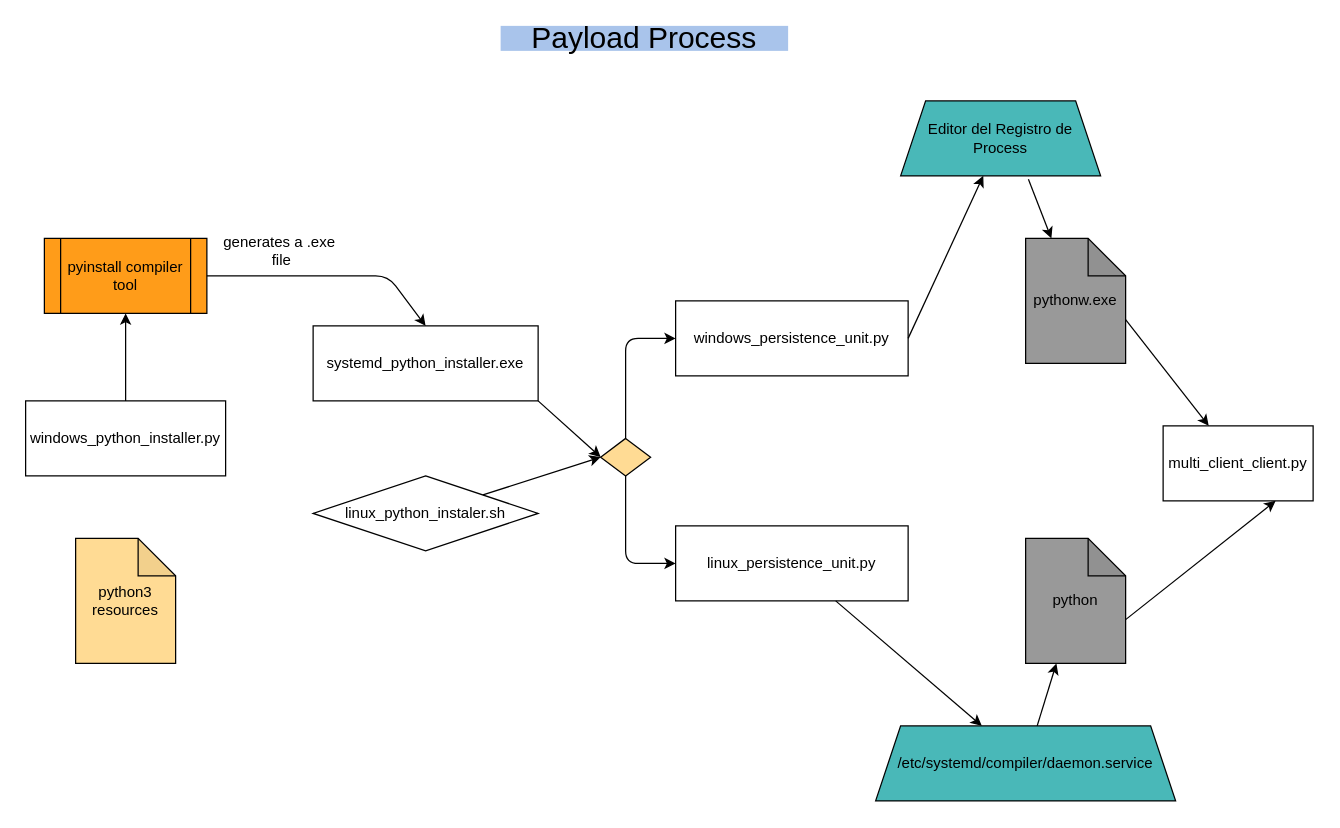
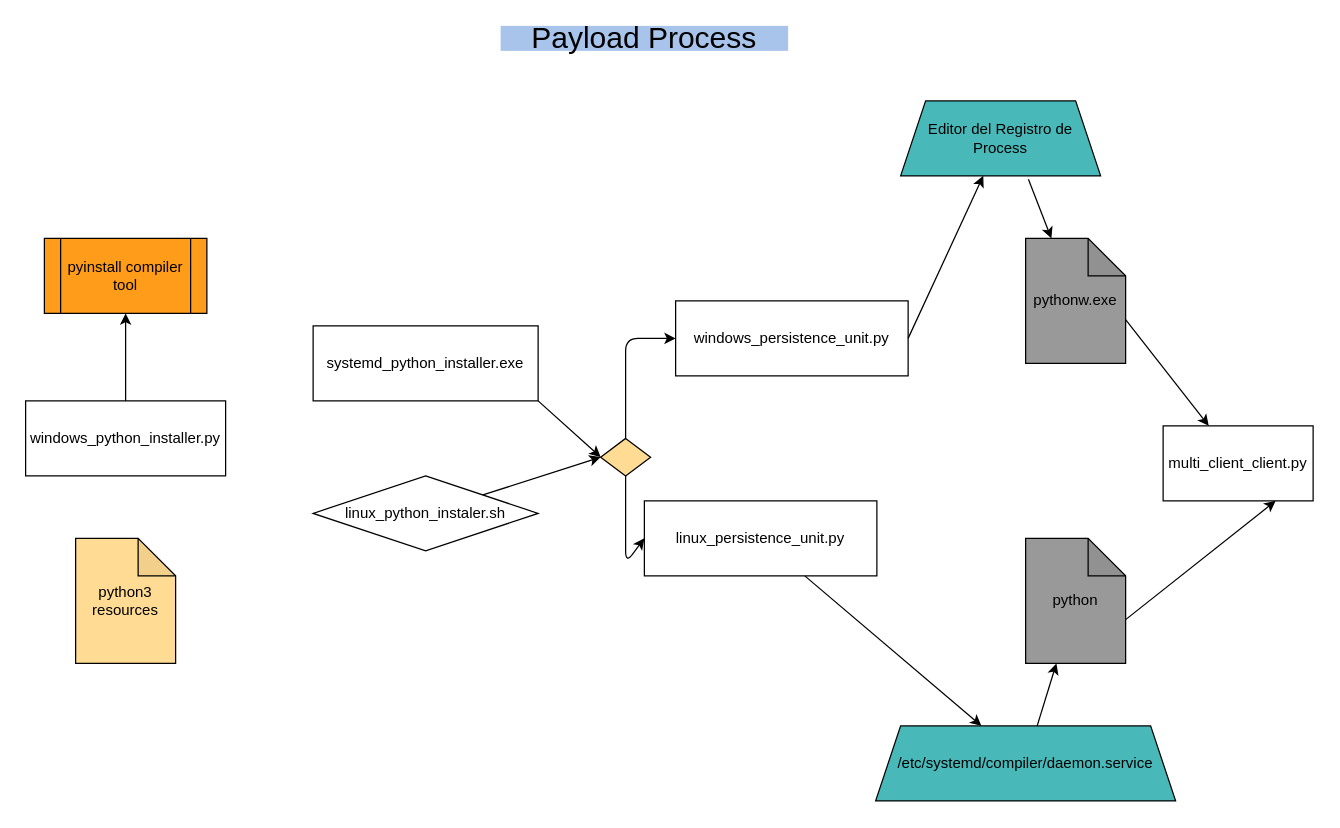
node "generates a .exe file": removed
edge "pyinstall compiler tool" -> "systemd_python_installer.exe": removed
node "linux_persistence_unit.py": moved (792, 563) -> (761, 538)
